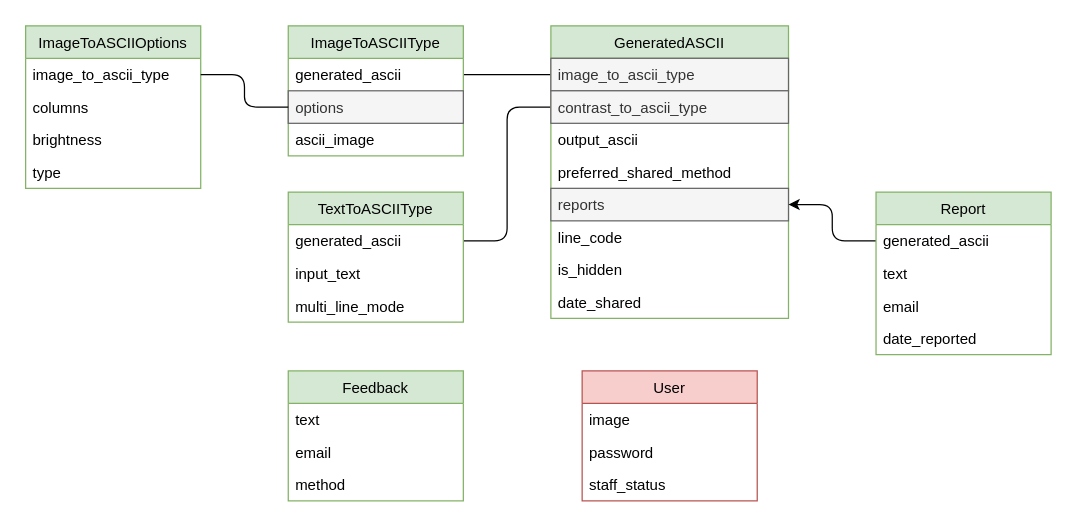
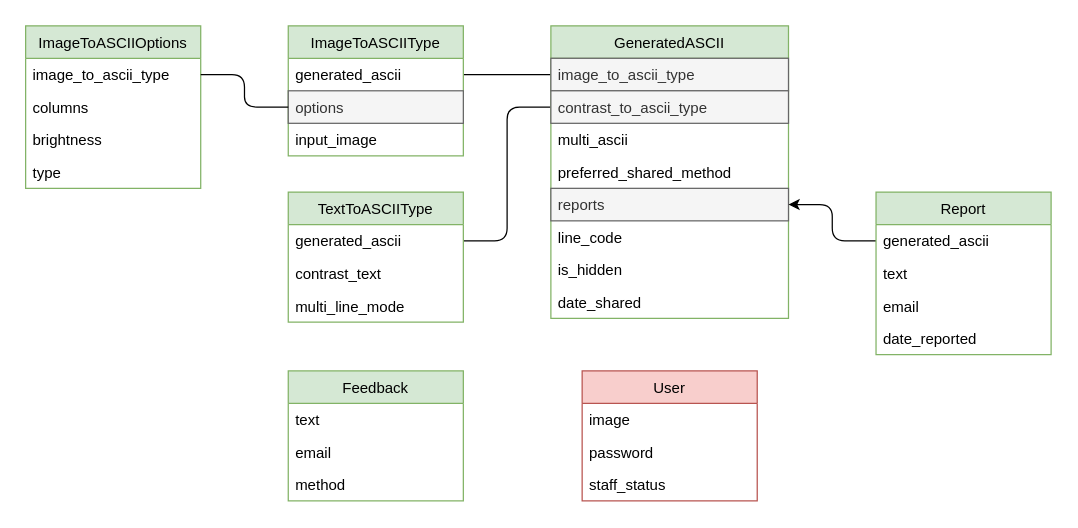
node "ascii_image": label "ascii_image" -> "input_image"
node "output_ascii": label "output_ascii" -> "multi_ascii"
node "input_text": label "input_text" -> "contrast_text"
